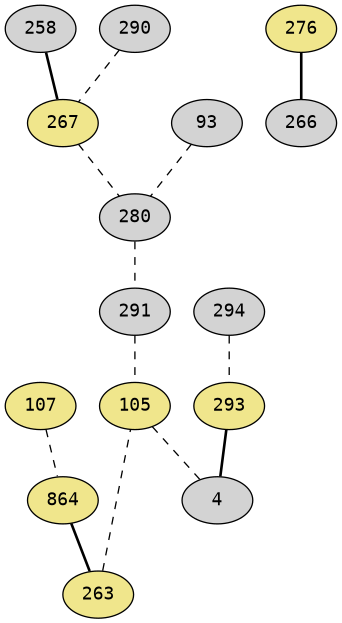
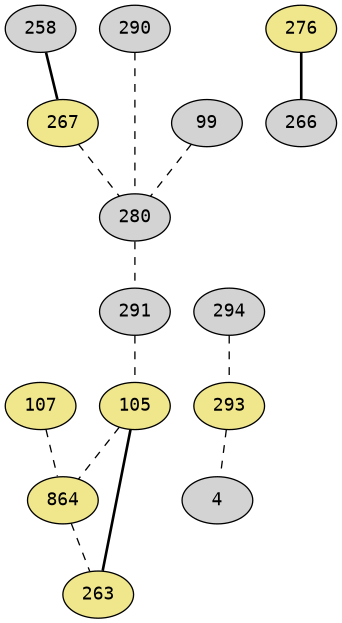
edge "290" -- "267": now "290" -- "280"
node "93": label "93" -> "99"
edge "105" -- "4": now "105" -- "864"
edge "293" -- "4": style bold -> dashed
edge "105" -- "263": style dashed -> bold
edge "864" -- "263": style bold -> dashed
